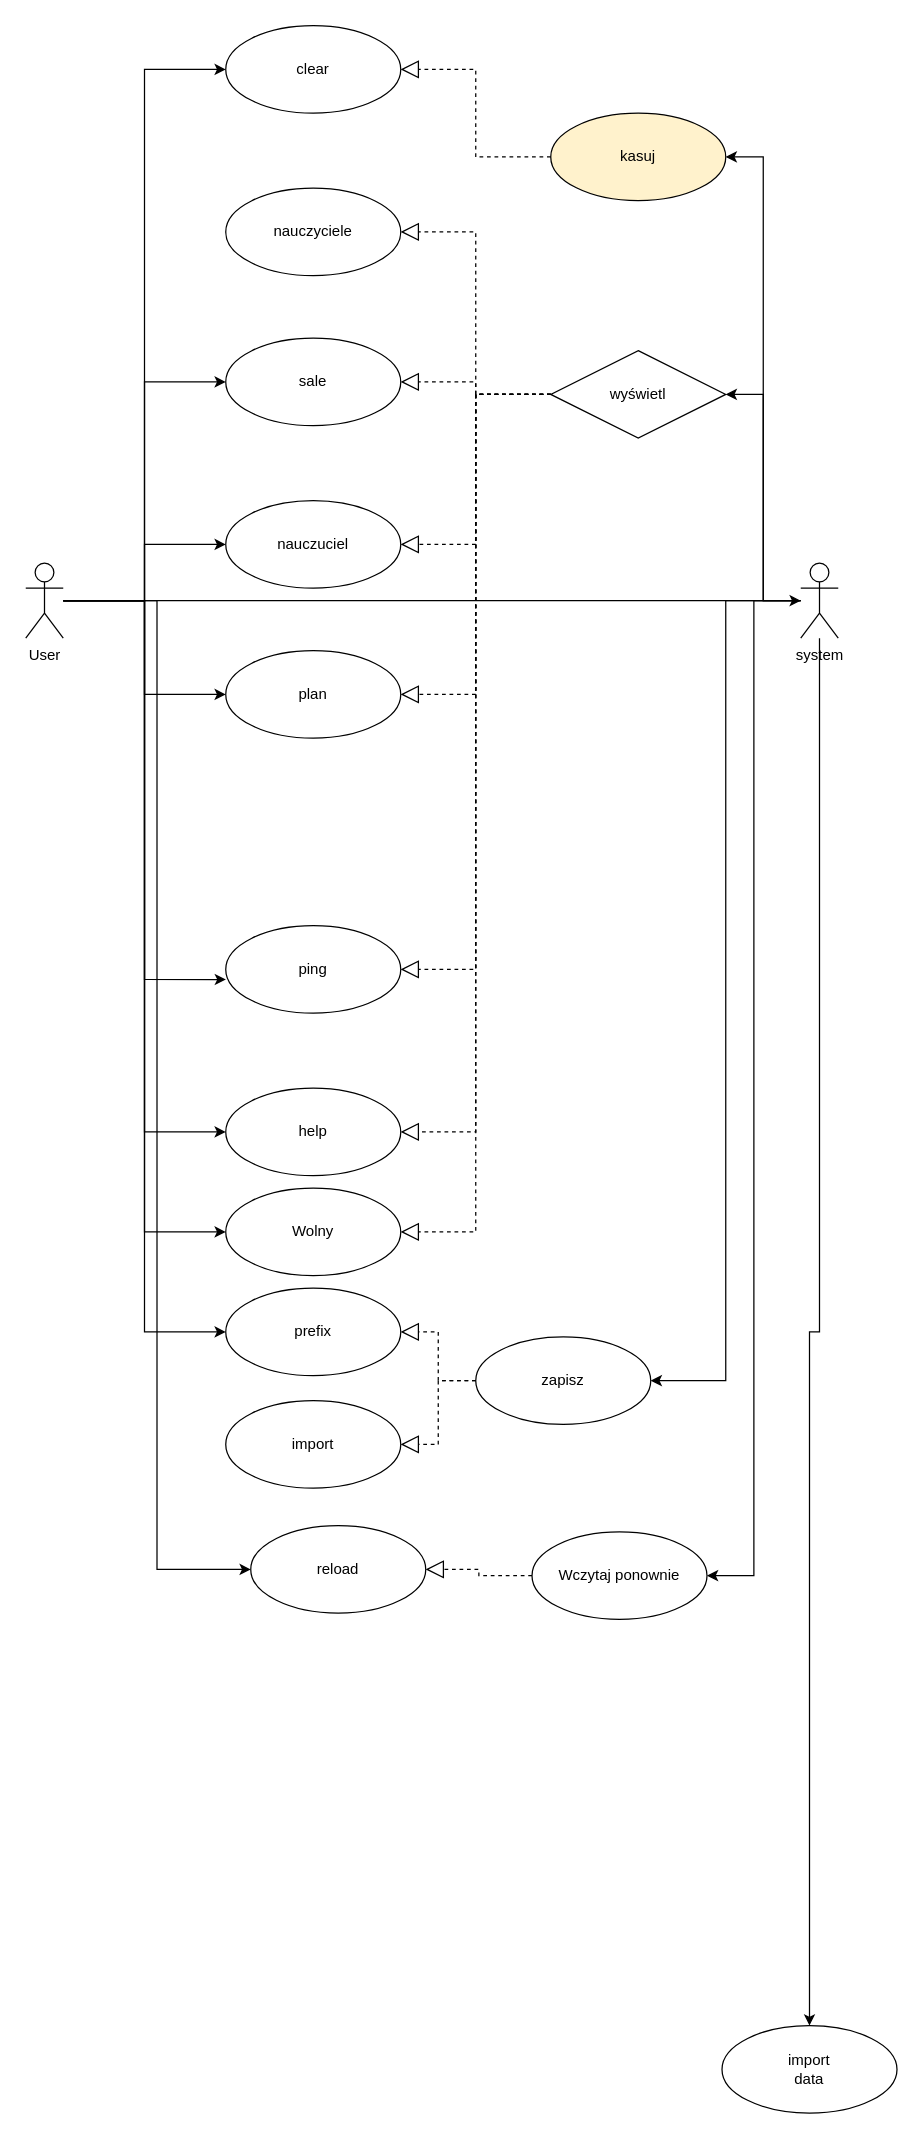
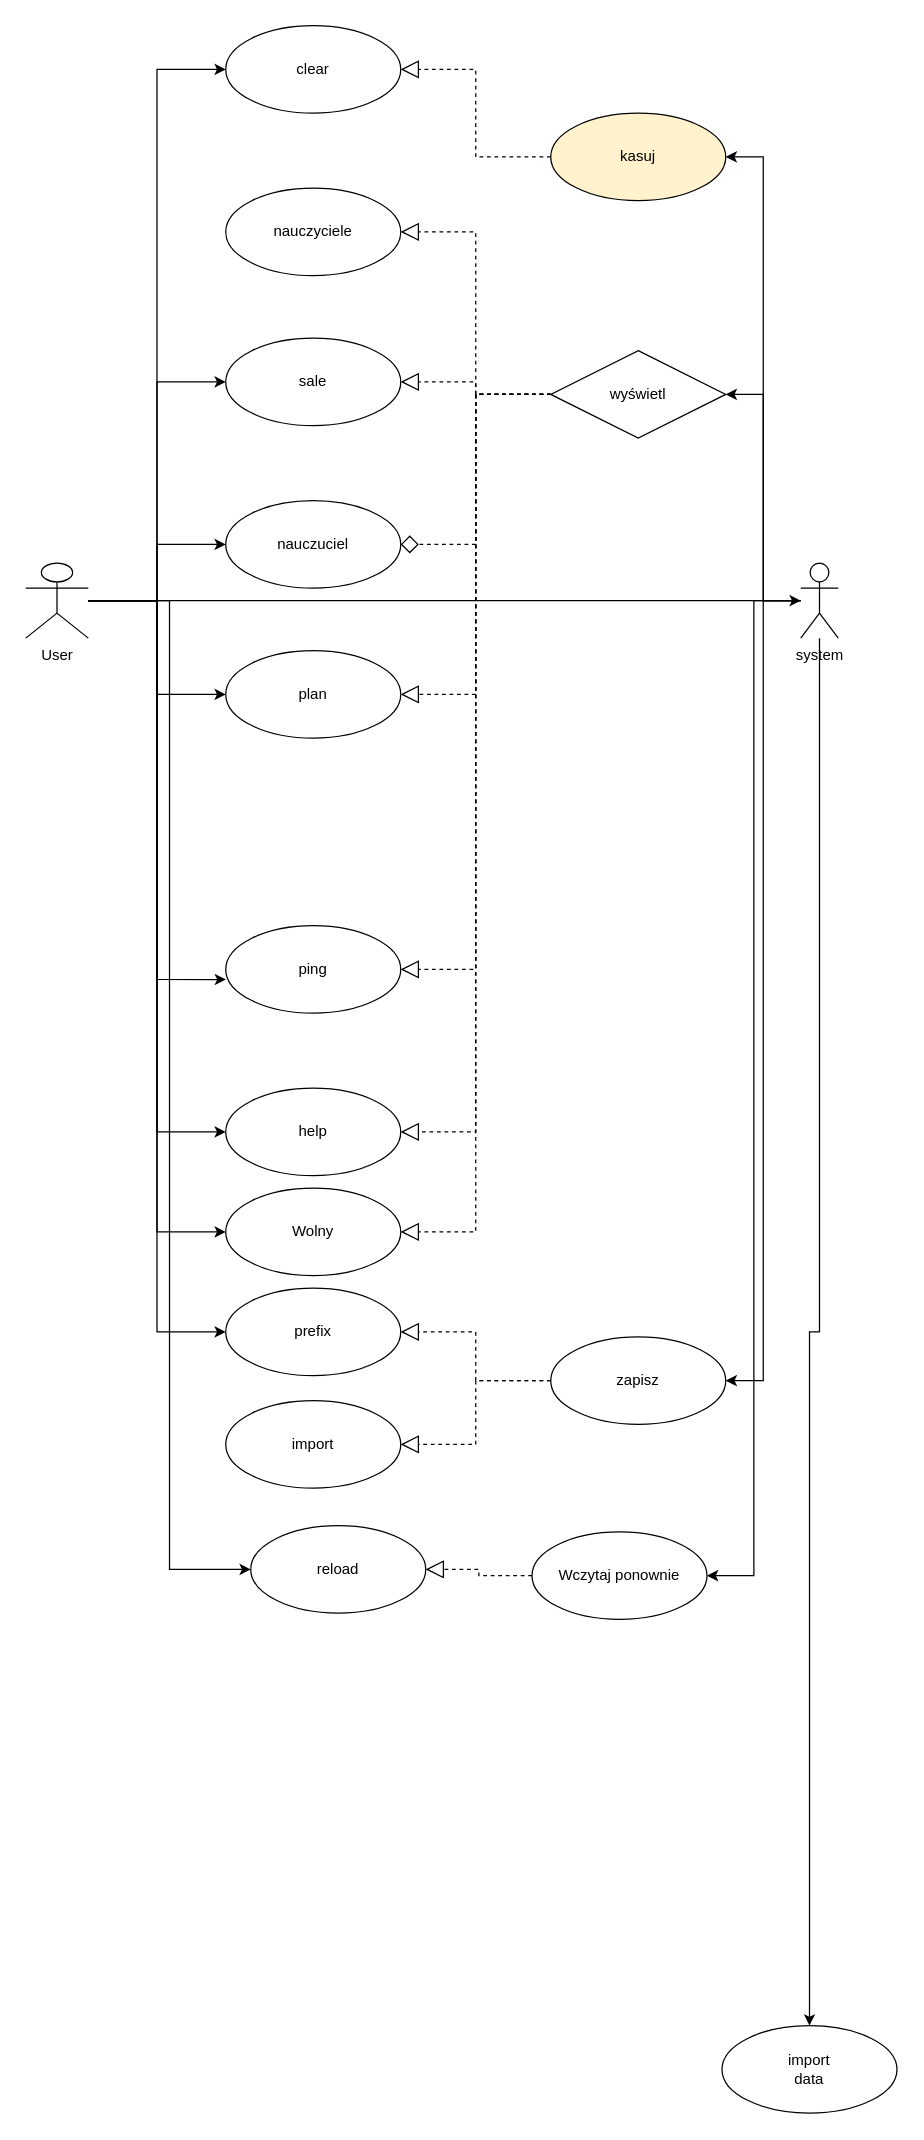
edge "wyświetl" -> "nauczuciel": arrowhead block -> diamond
node "User": size 38x75 -> 63x75
node "zapisz": moved (563, 1381) -> (638, 1381)
